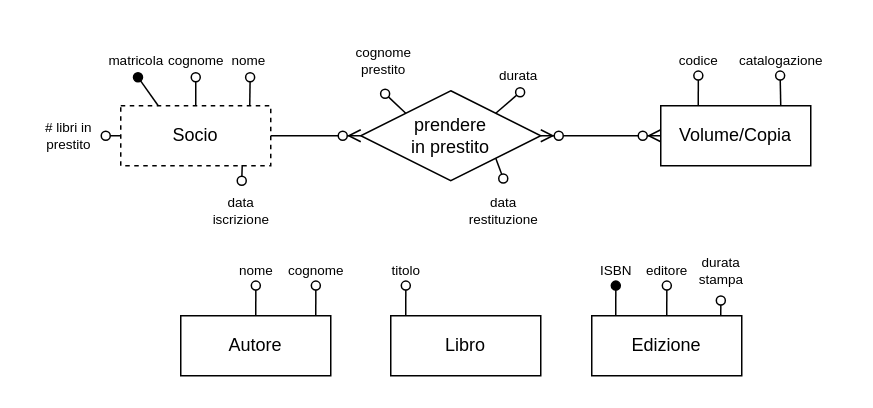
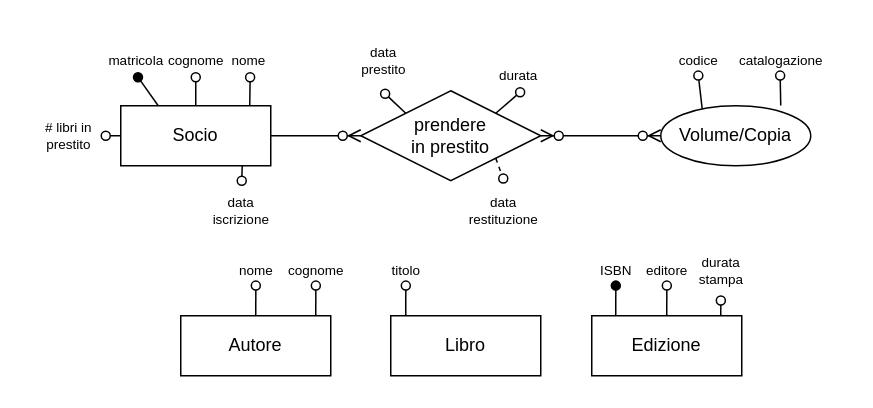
node "cognome prestito": label "cognome prestito" -> "data prestito"
node "Socio": style dashed -> solid
node "Volume/Copia": shape rectangle -> ellipse
edge "prendere in prestito" -> "data restituzione": style solid -> dashed
